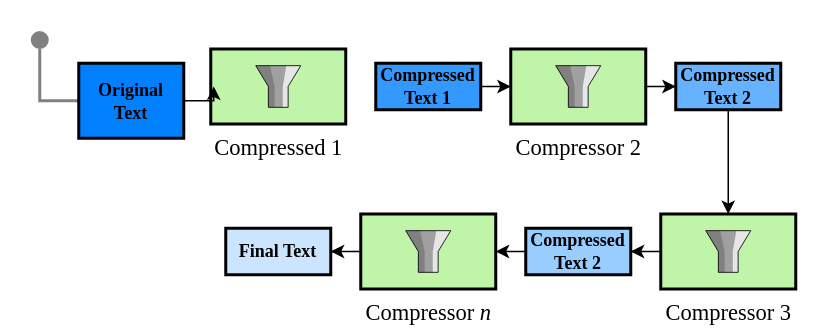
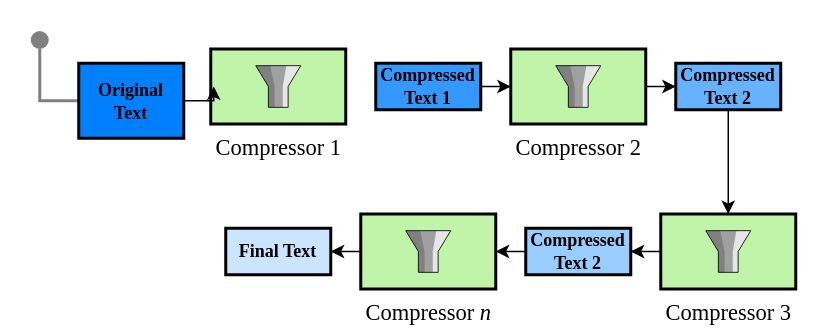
node "Compressed 1": label "Compressed 1" -> "Compressor 1"
